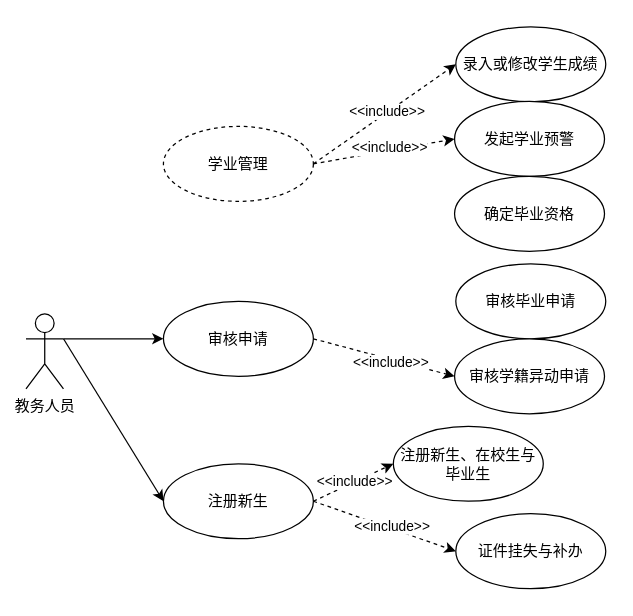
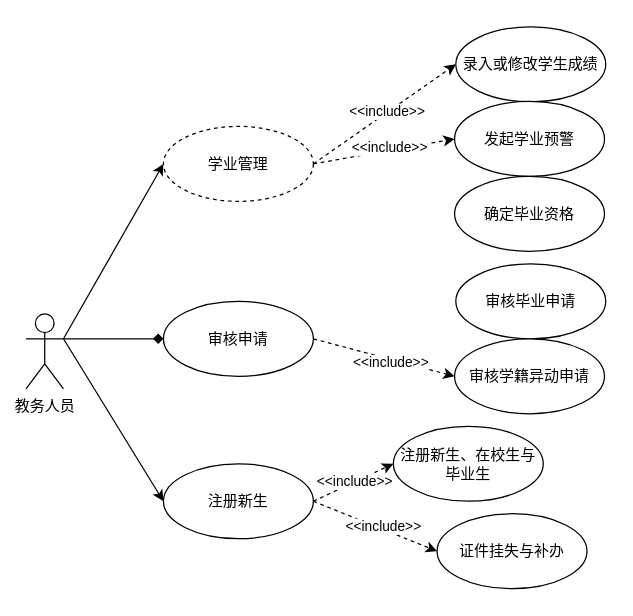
edge "教务人员" -> "学业管理": added
edge "教务人员" -> "审核申请": arrowhead classic -> diamond
node "证件挂失与补办": moved (531, 551) -> (512, 551)
